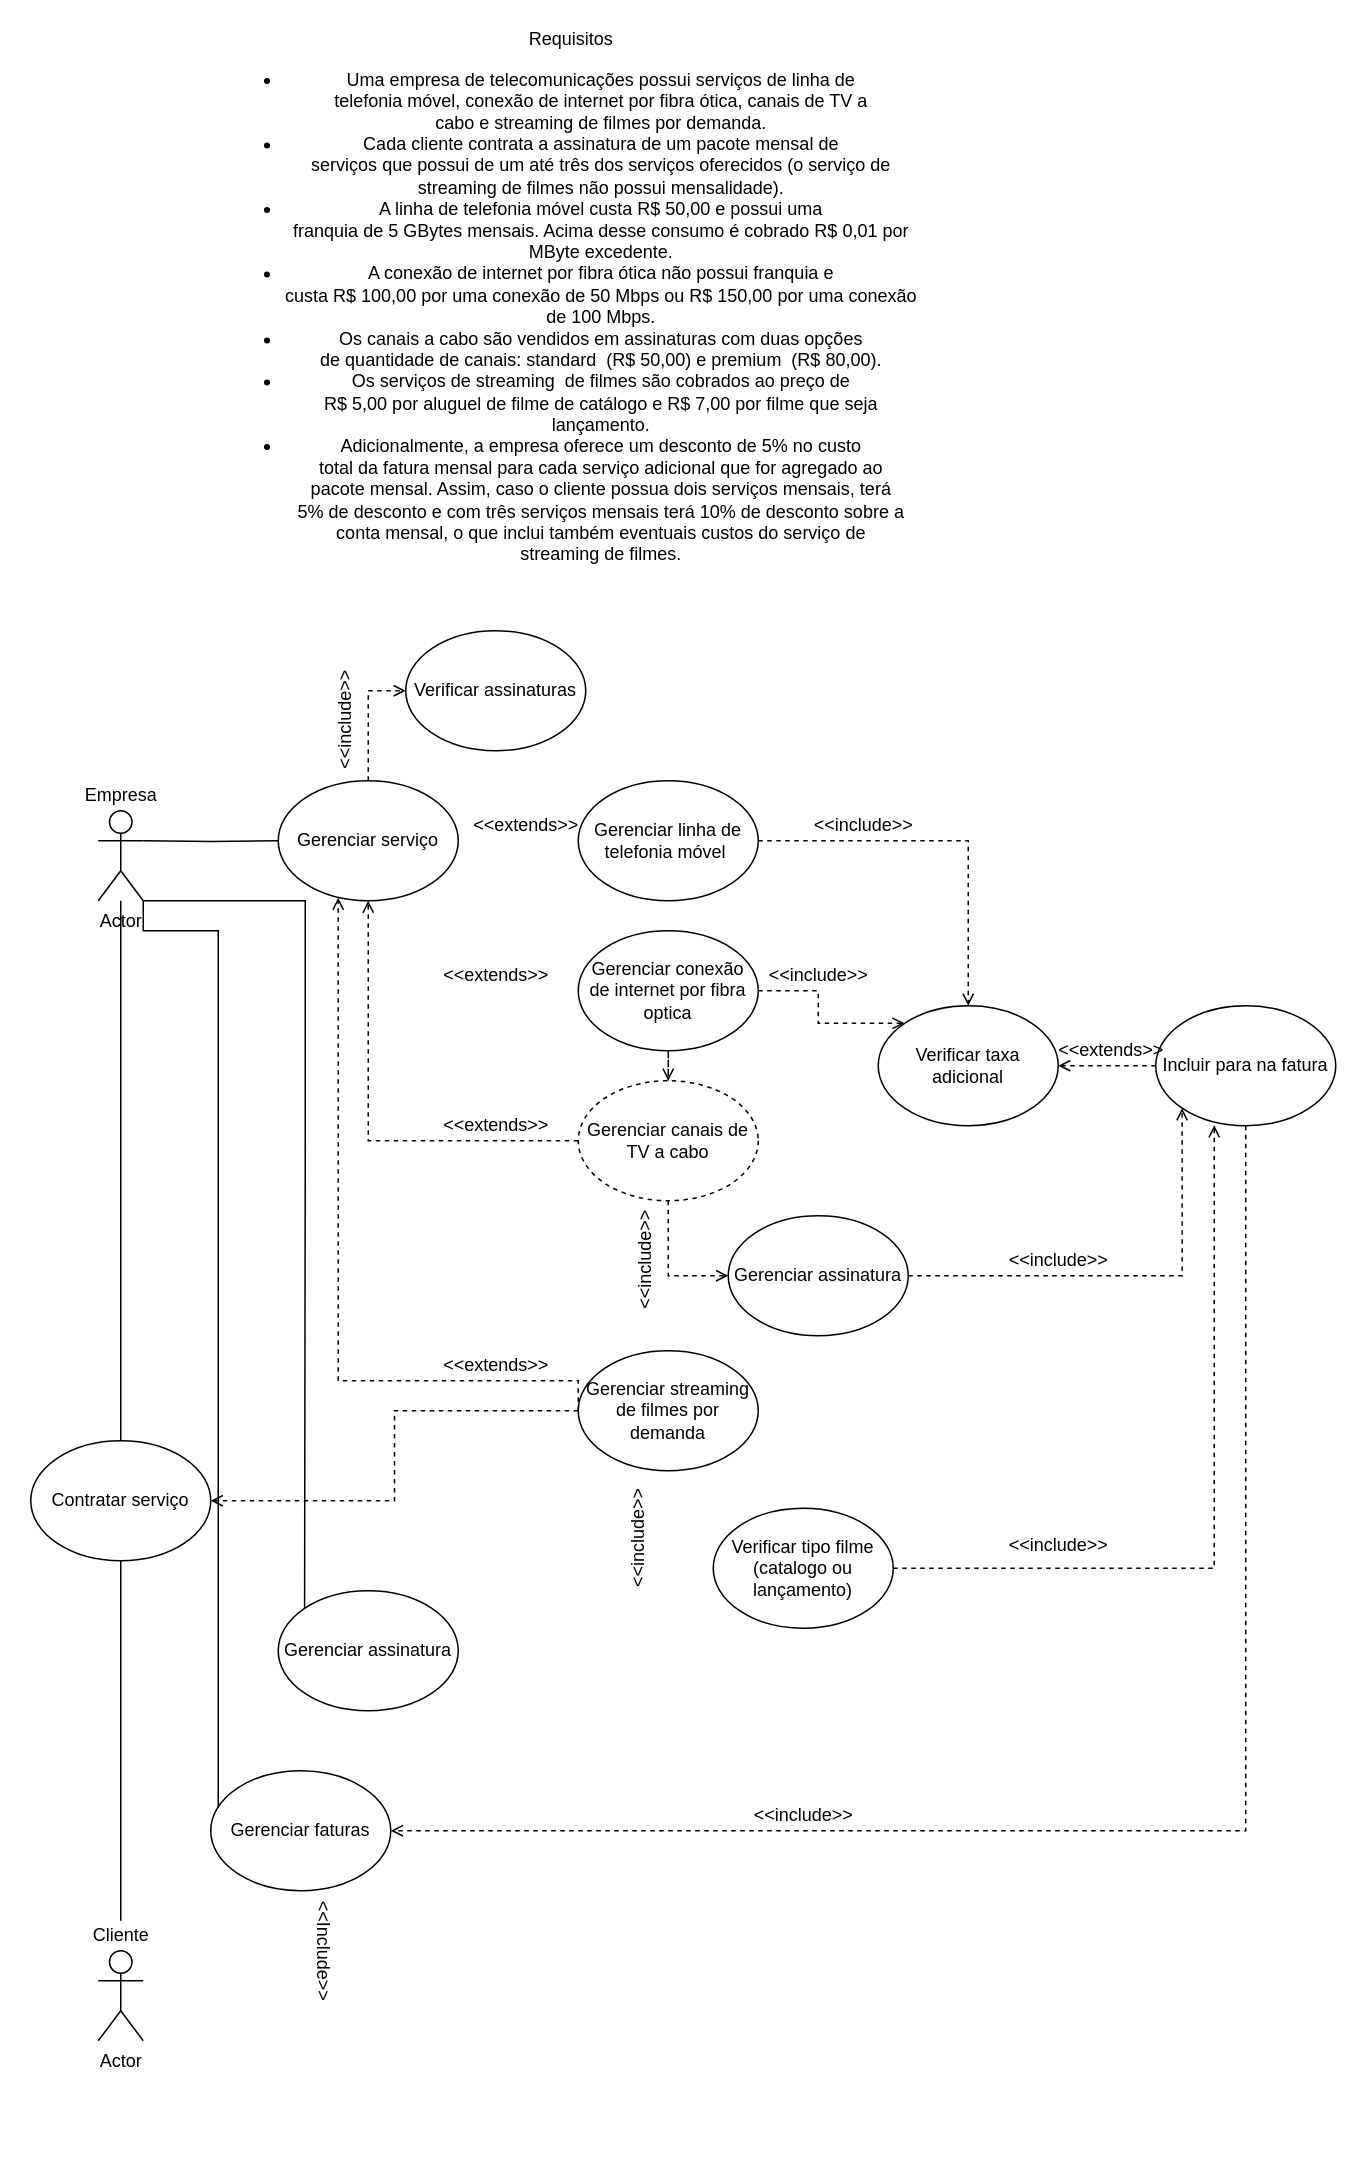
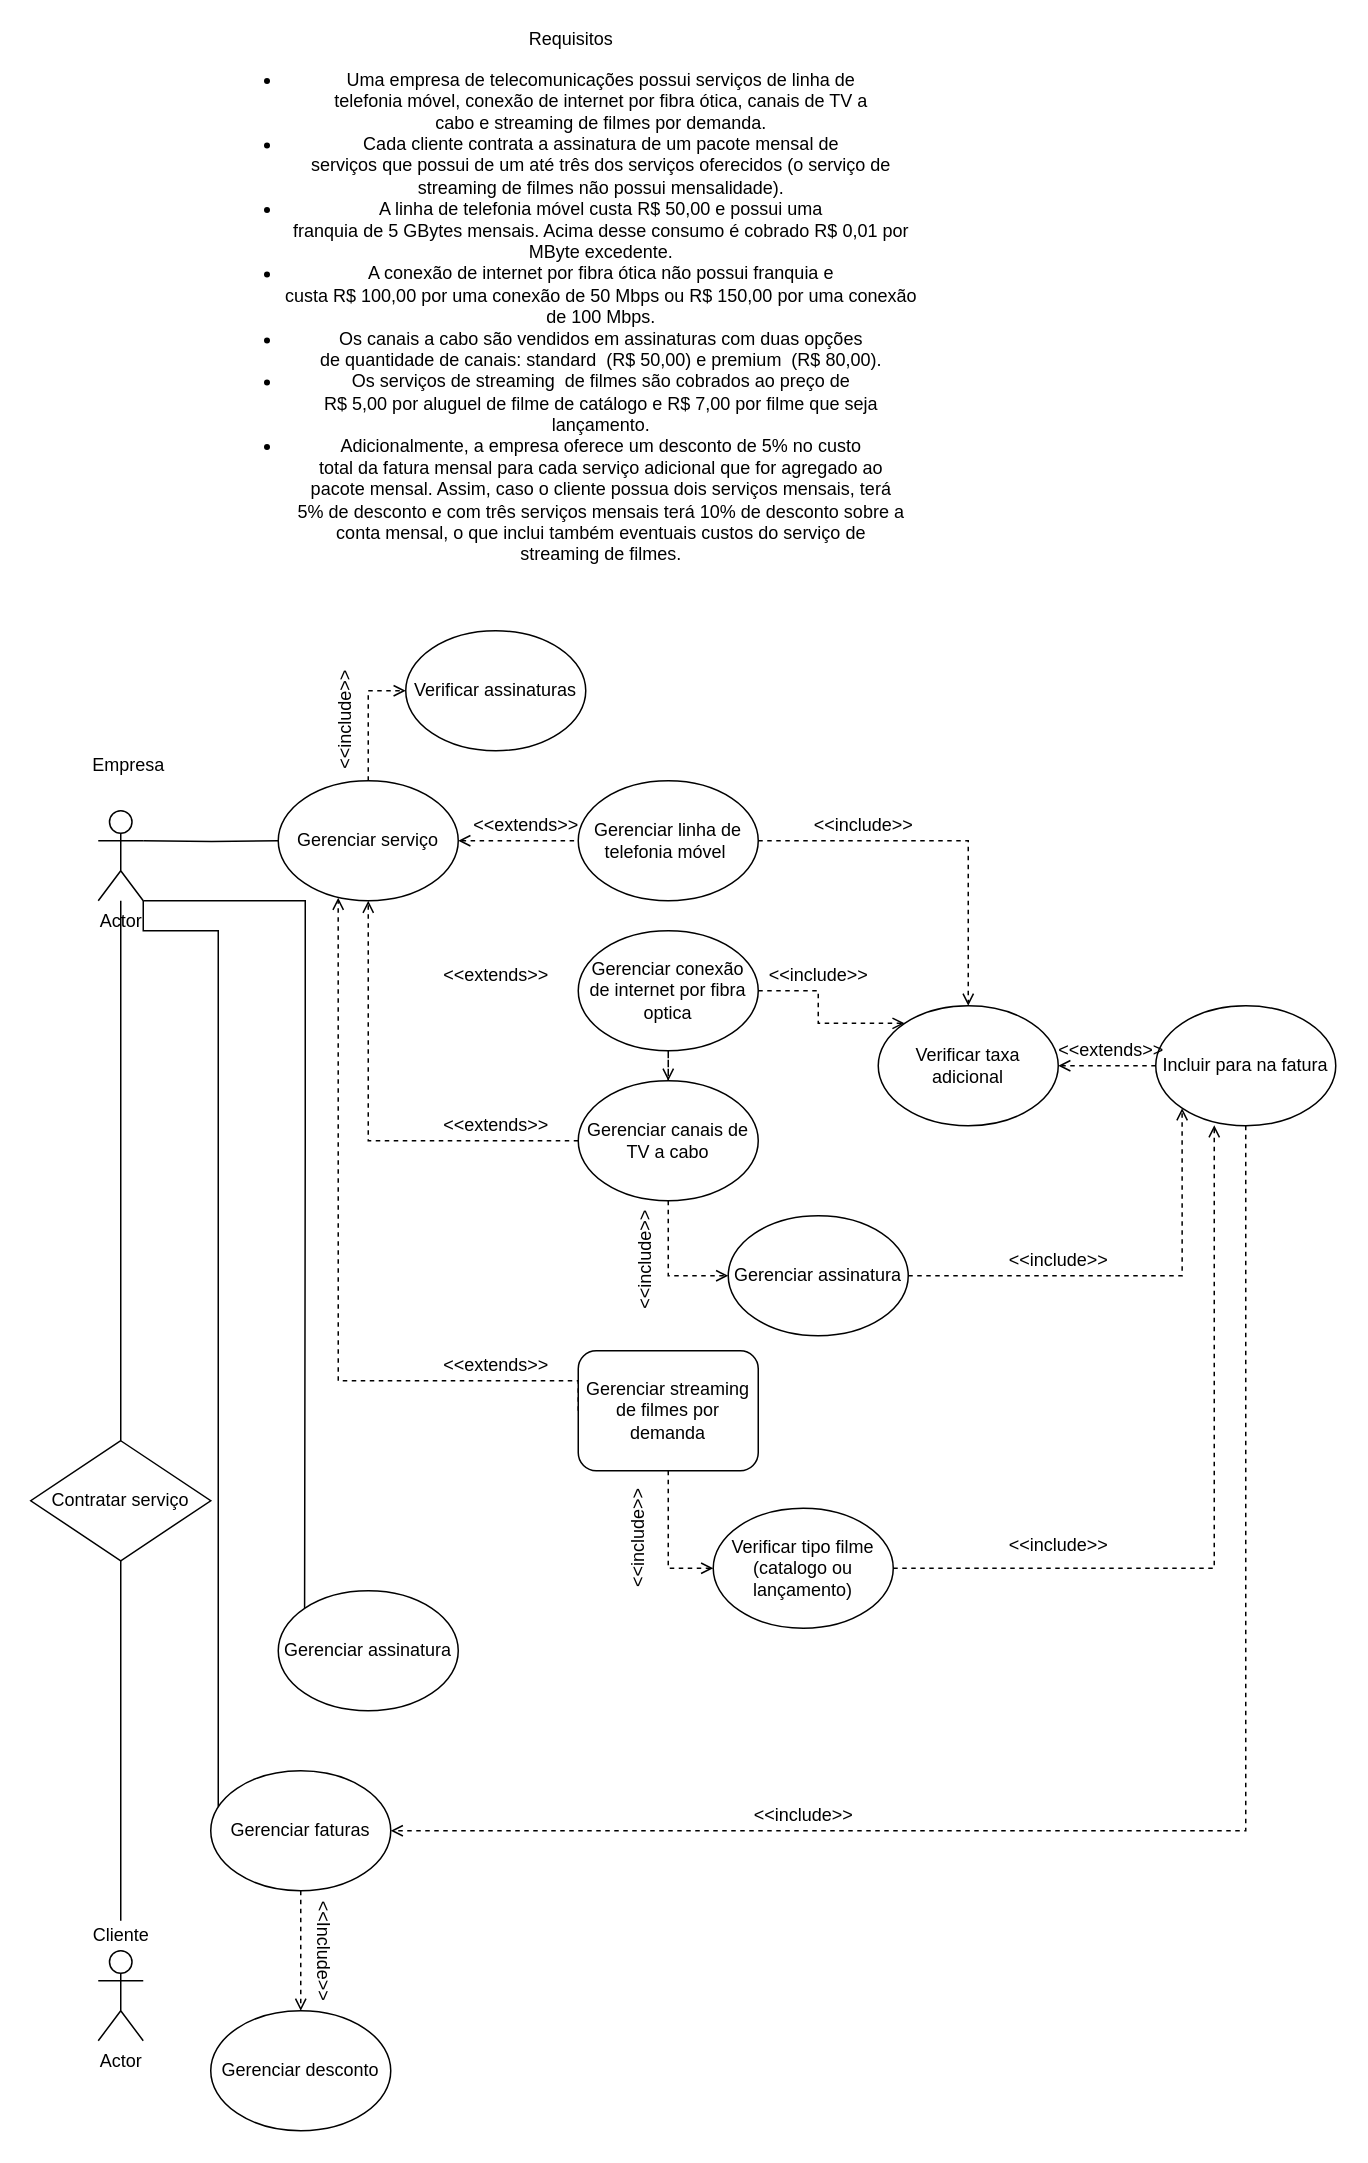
node "Empresa": moved (121, 796) -> (128, 766)
edge "Gerenciar linha de telefonia móvel" -> "Gerenciar serviço": added
node "Gerenciar canais de TV a cabo": style dashed -> solid
node "Gerenciar streaming de filmes por demanda": shape ellipse -> rounded rectangle
edge "Gerenciar streaming de filmes por demanda" -> "Contratar serviço": now "Gerenciar streaming de filmes por demanda" -> "Verificar tipo filme (catalogo ou lançamento)"
node "Contratar serviço": shape ellipse -> diamond
edge "Gerenciar faturas" -> "Gerenciar desconto": added
node "Gerenciar desconto": added
